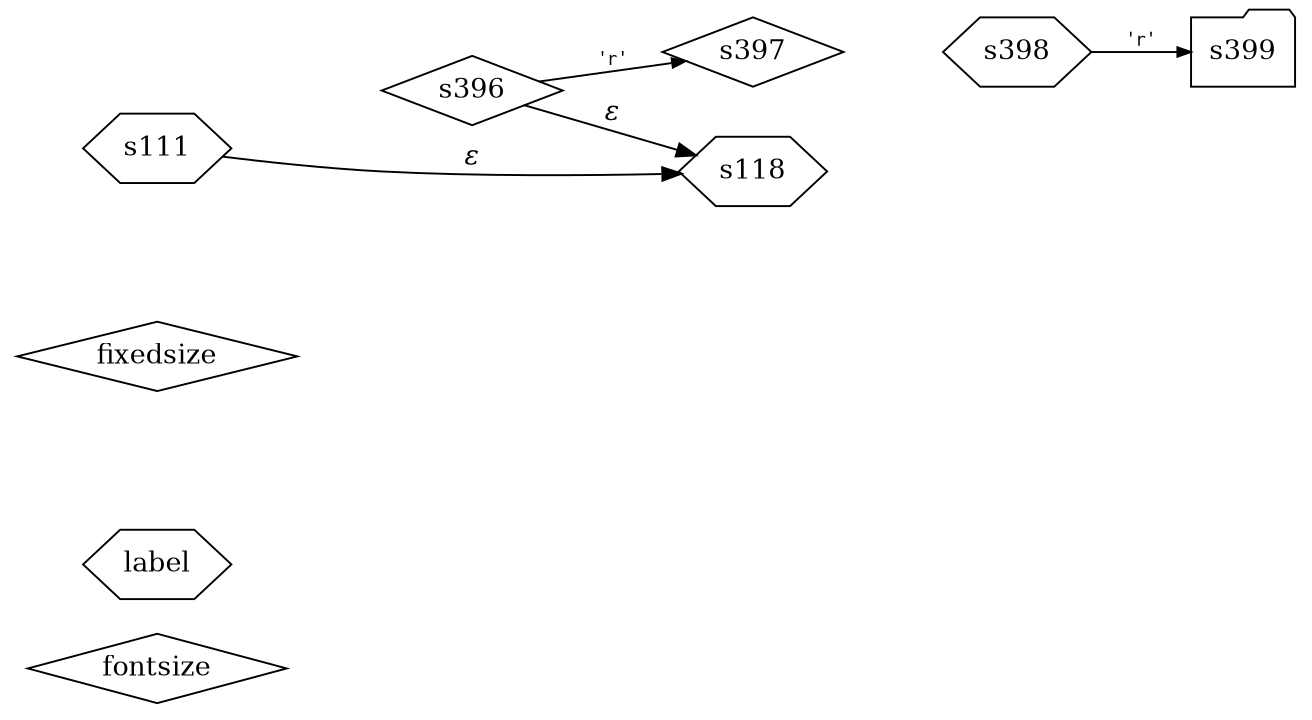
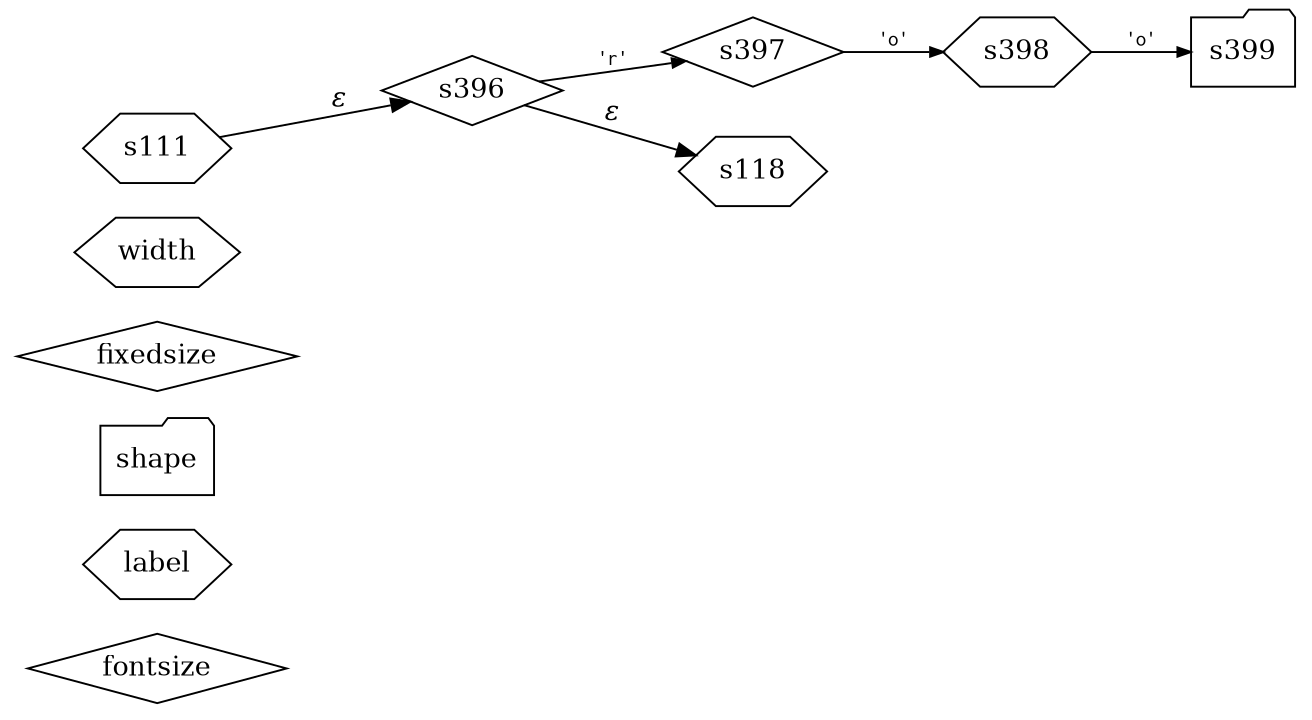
edge "s398" -> "s399": label "'r'" -> "'o'"
edge "s397" -> "s398": added, label "'o'"
edge "s111" -> "s118": now "s111" -> "s396"
node "width": added
node "shape": added
